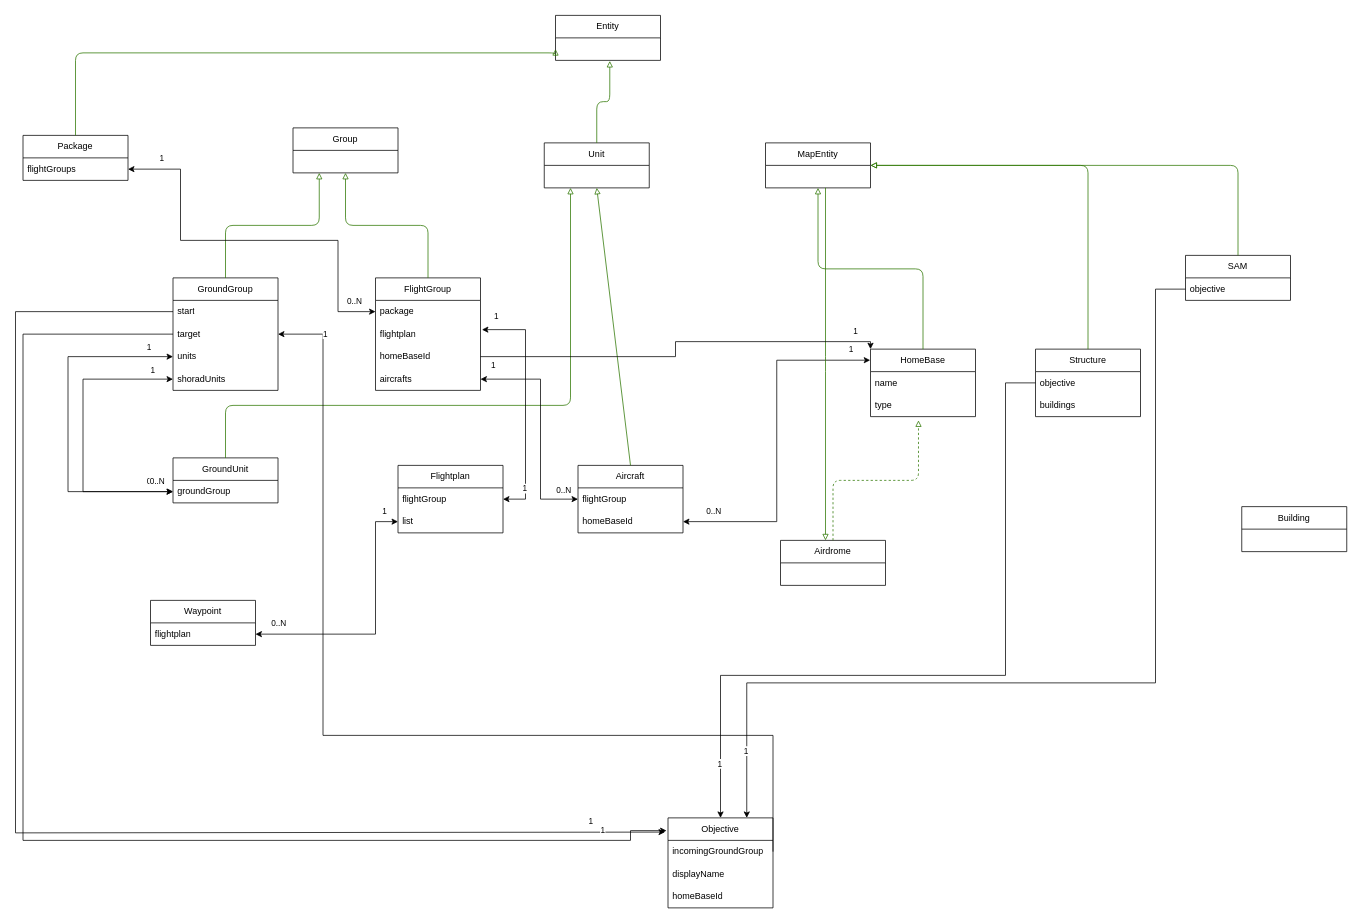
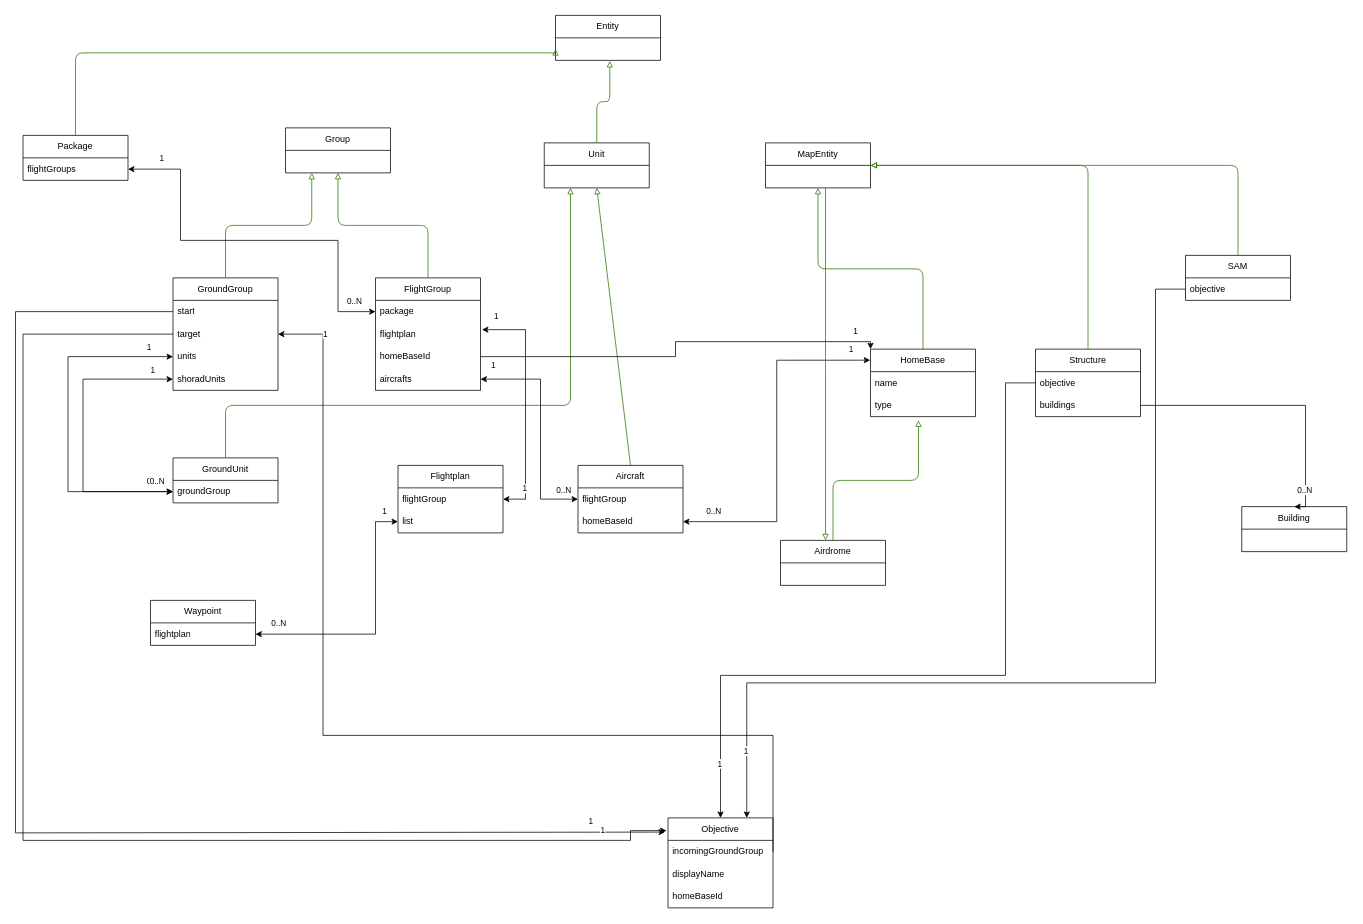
node "Group": moved (345, 150) -> (338, 150)
edge "buildings" -> "Building": added, label "0..N"
edge "Airdrome" -> "type": style dashed -> solid
